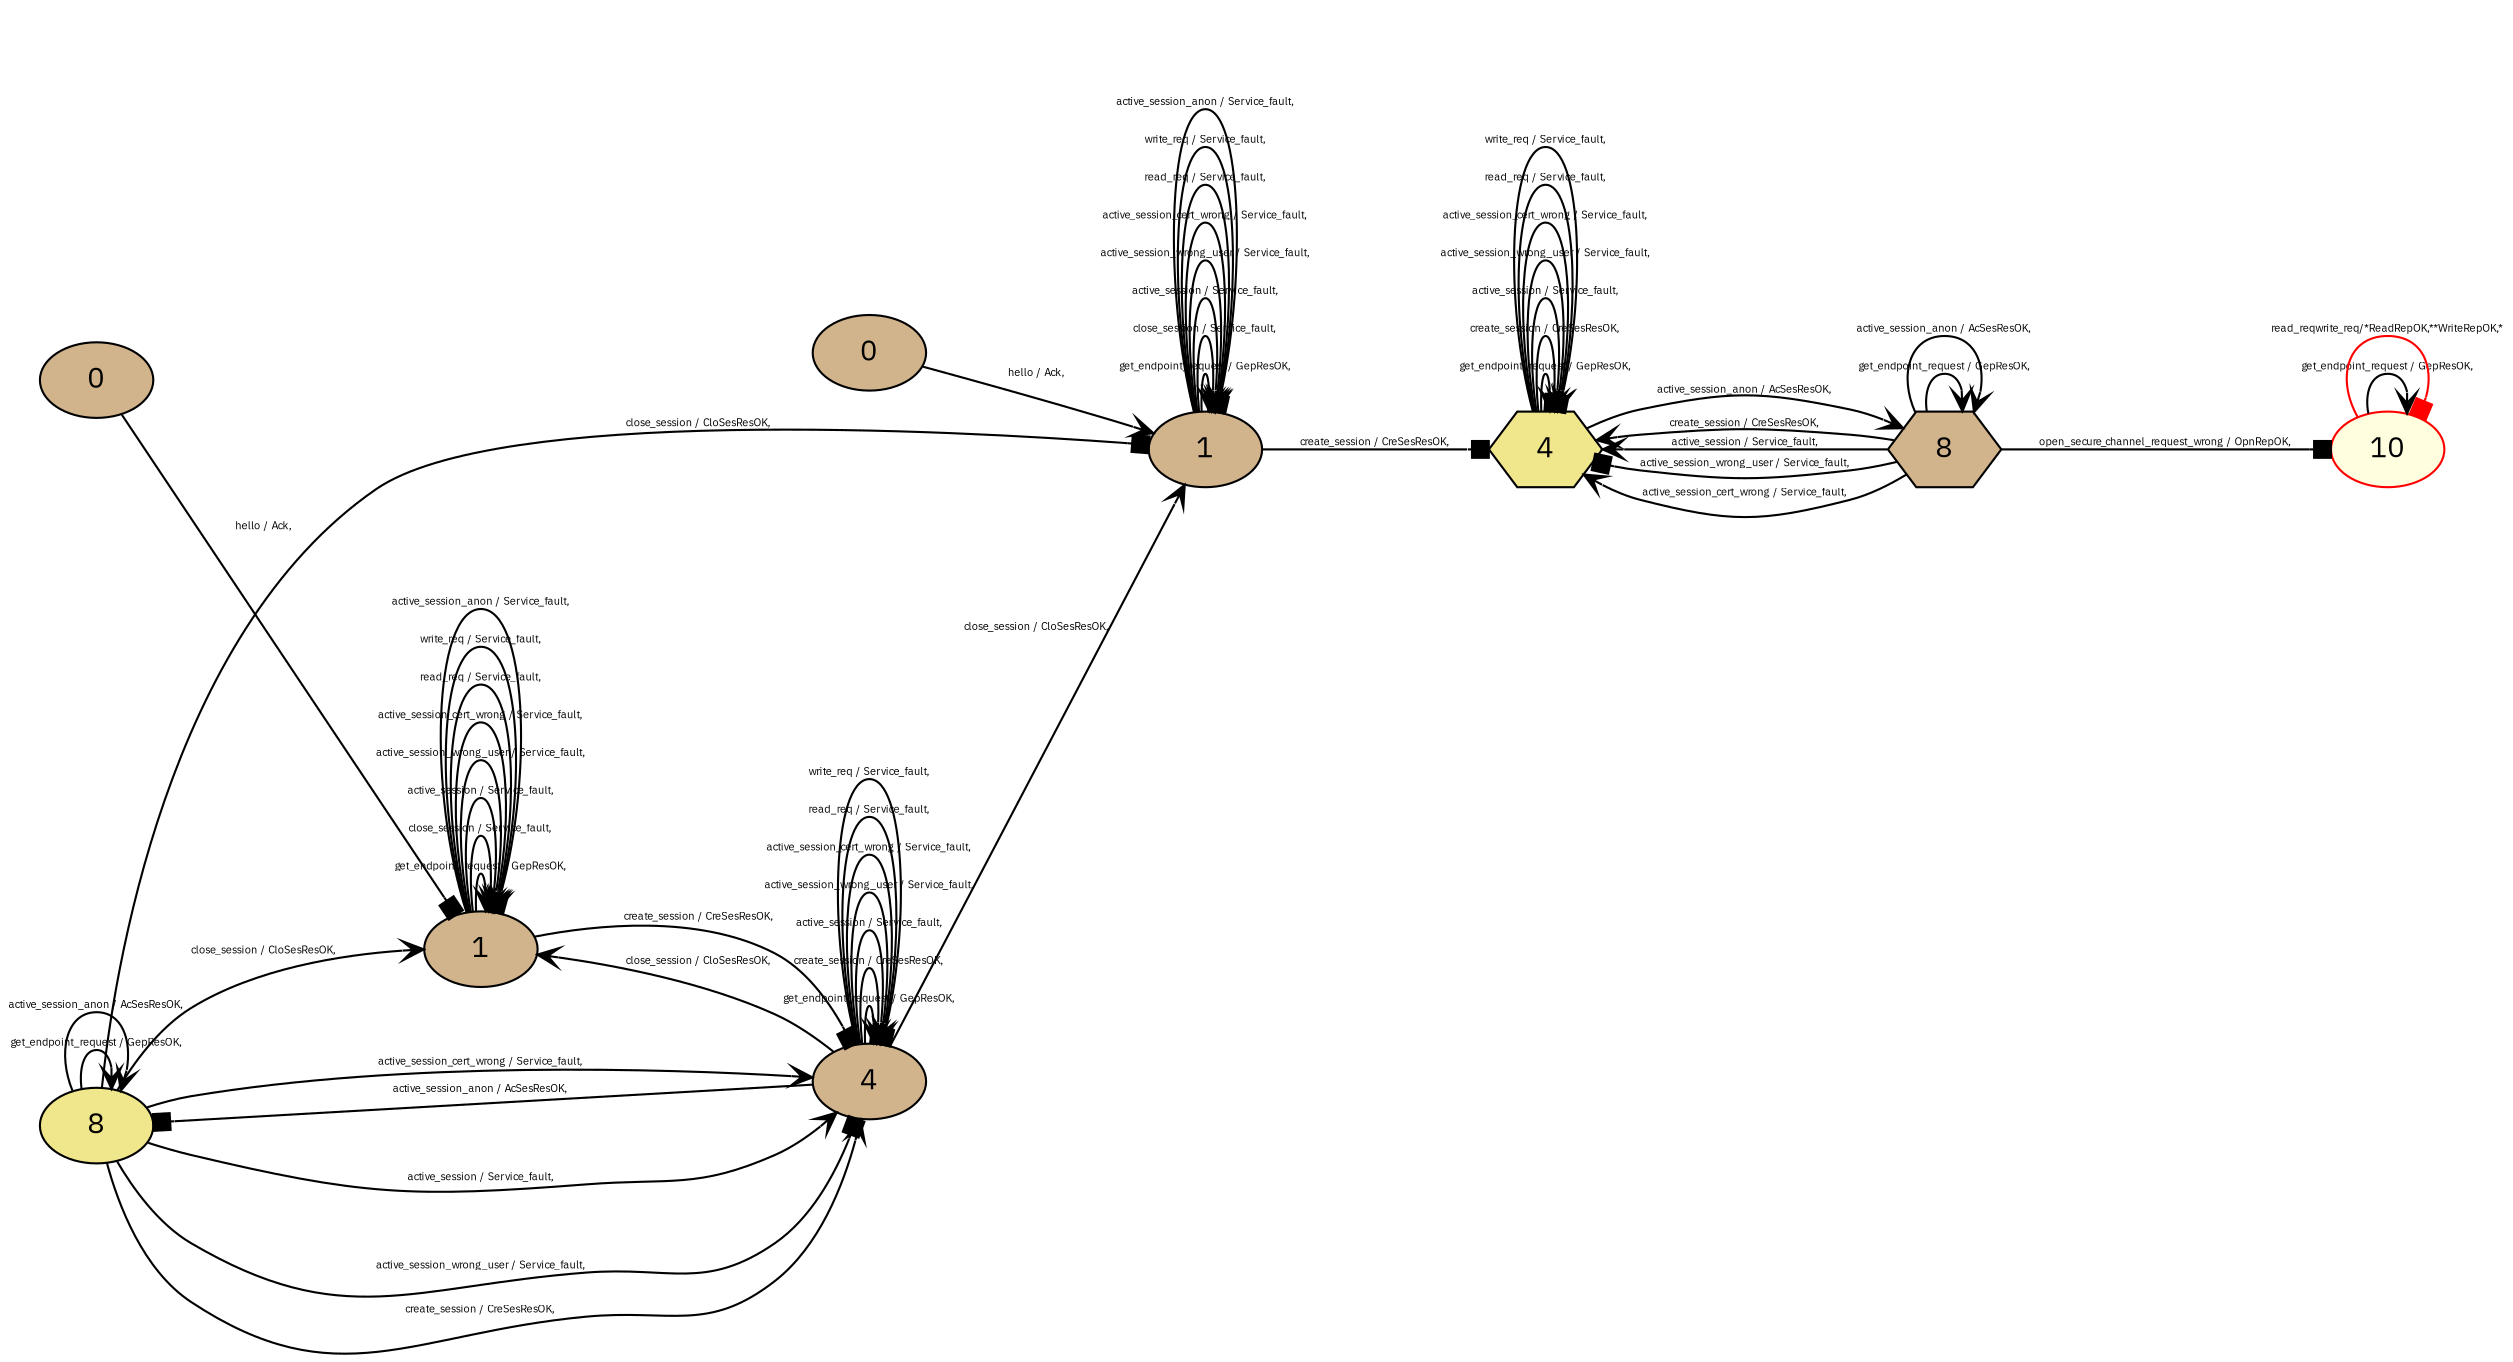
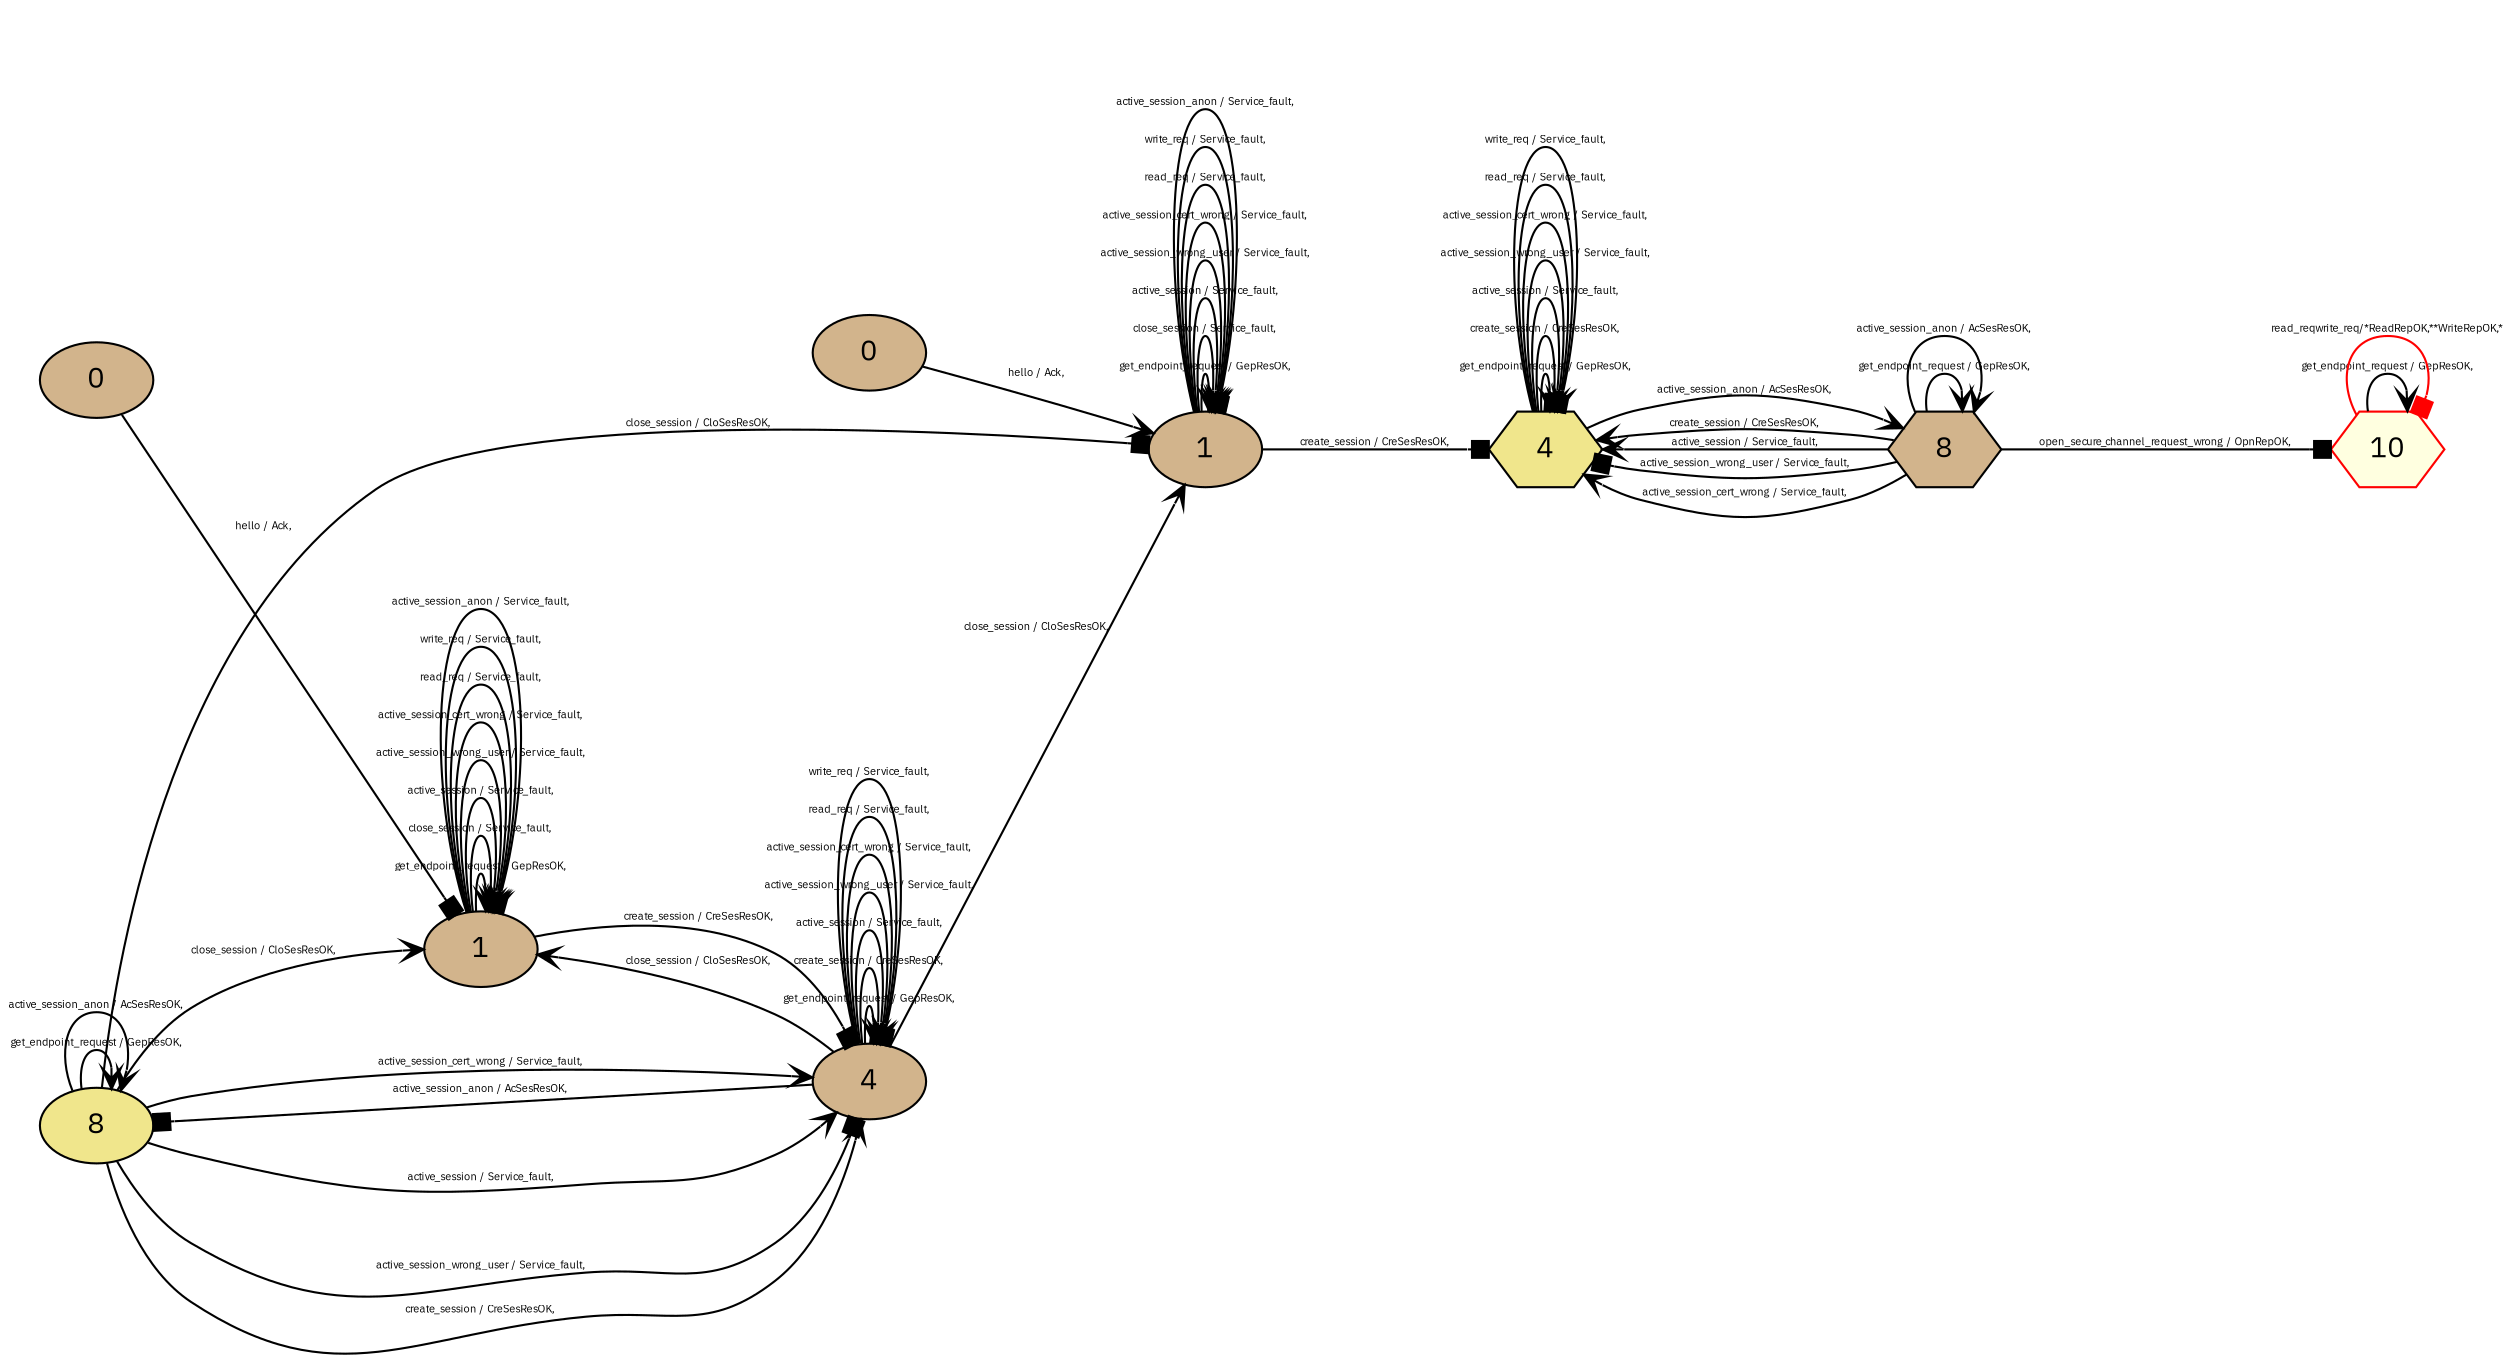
node "10": shape ellipse -> hexagon
